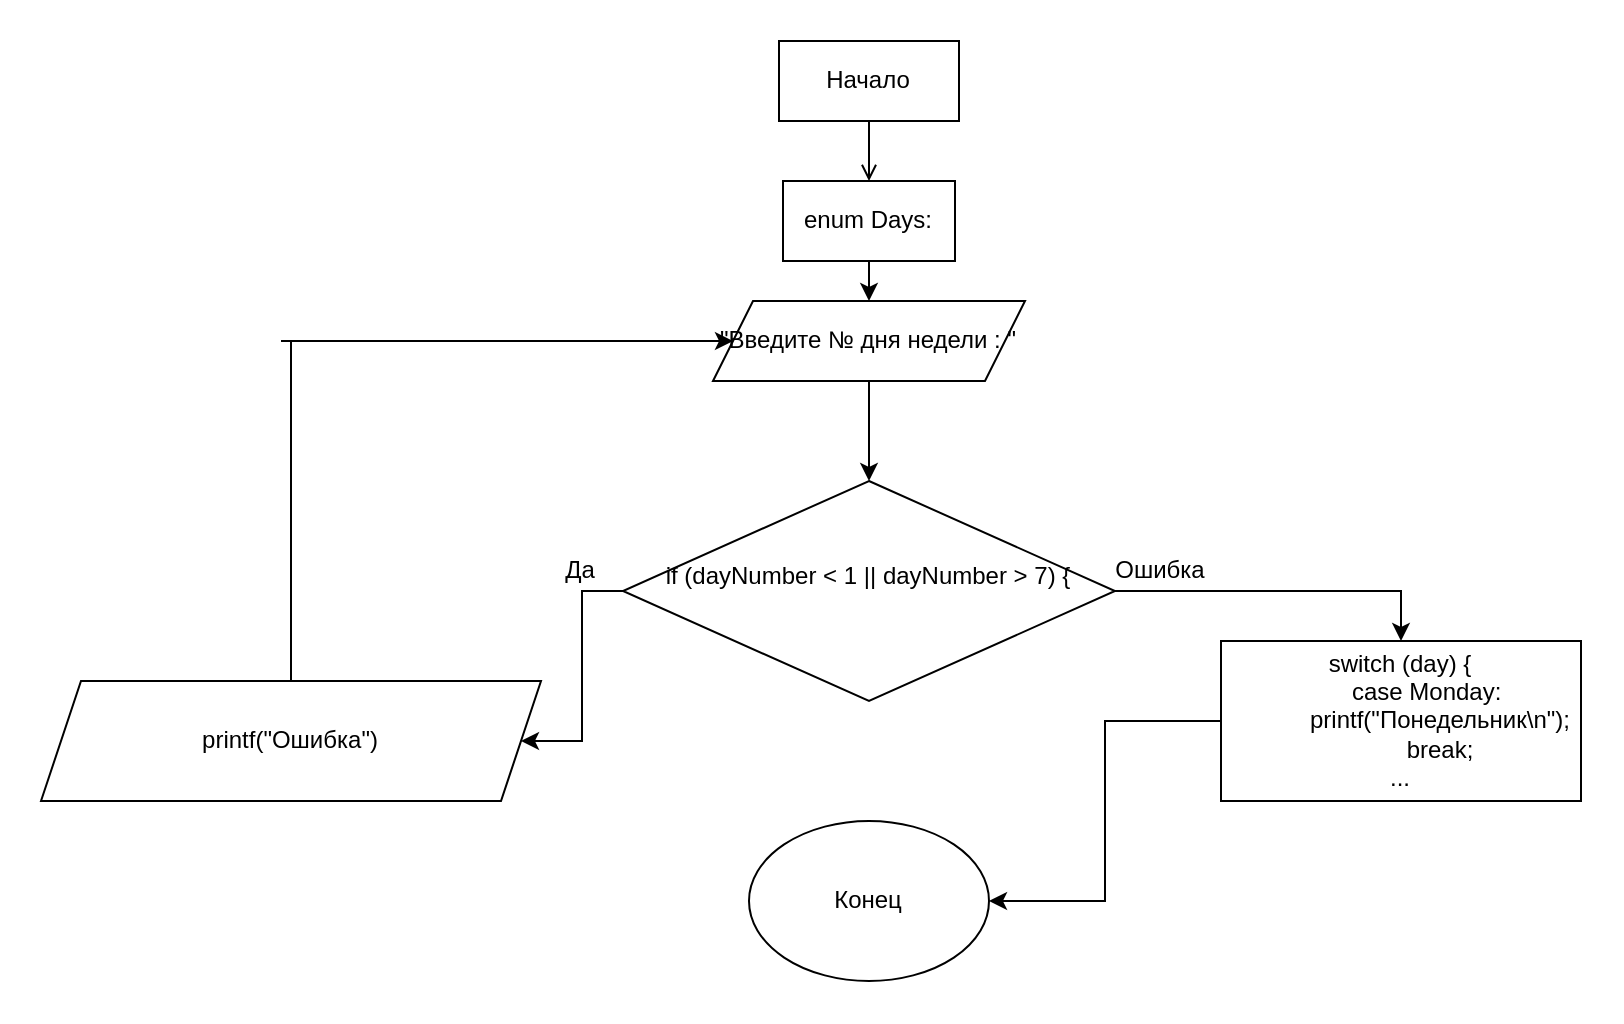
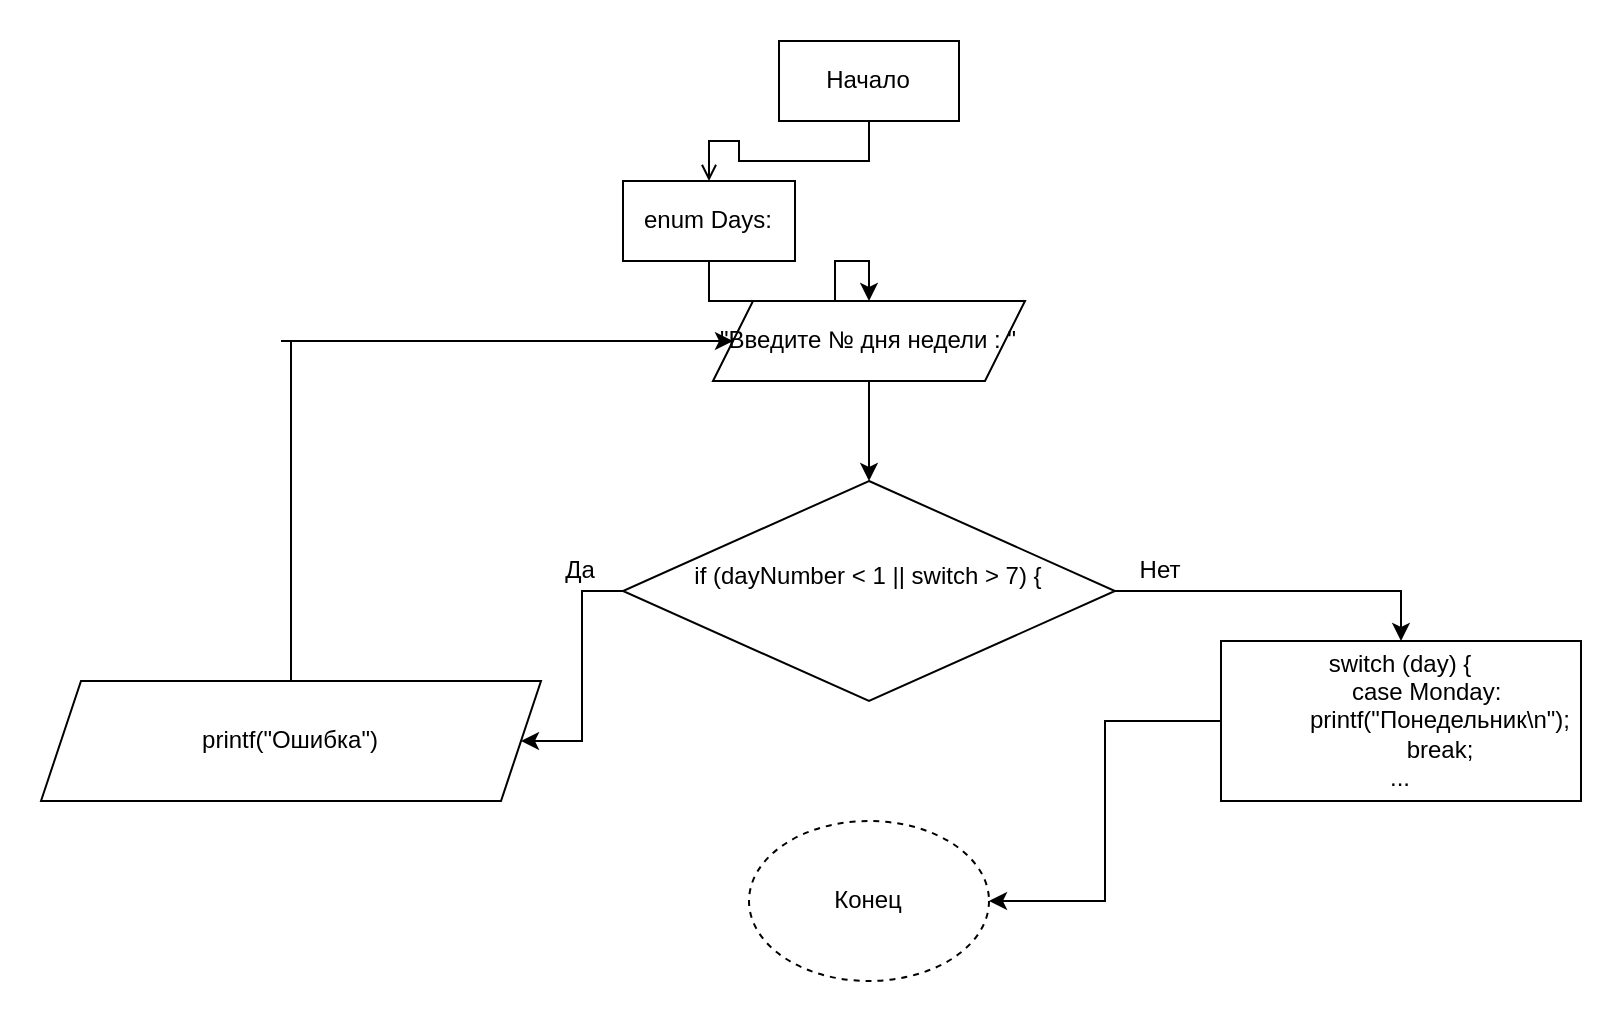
node "enum Days:": moved (869, 221) -> (709, 221)
node "Ошибка": label "Ошибка" -> "Нет"
node "if (dayNumber < 1 || dayNumber > 7) {": label "if (dayNumber < 1 || dayNumber > 7) {" -> "if (dayNumber < 1 || switch > 7) {"
node "Конец": style solid -> dashed
